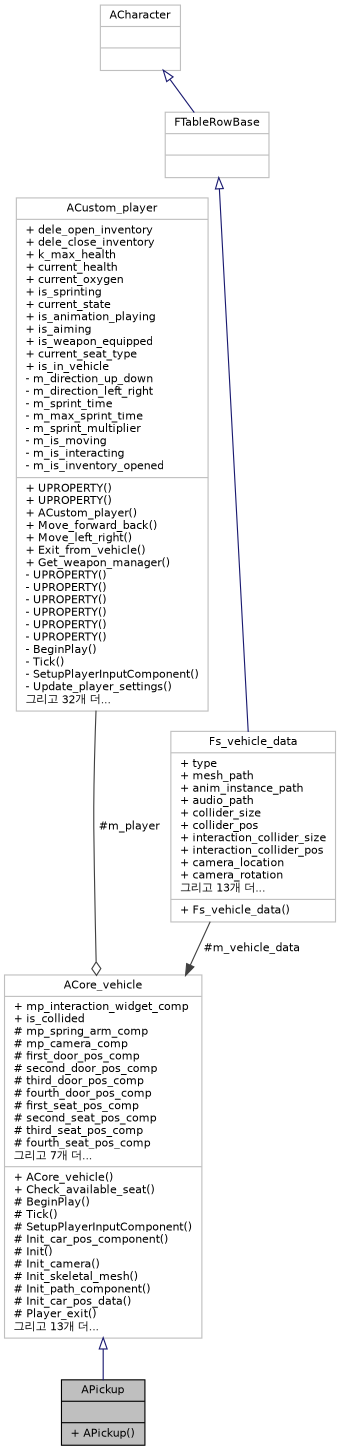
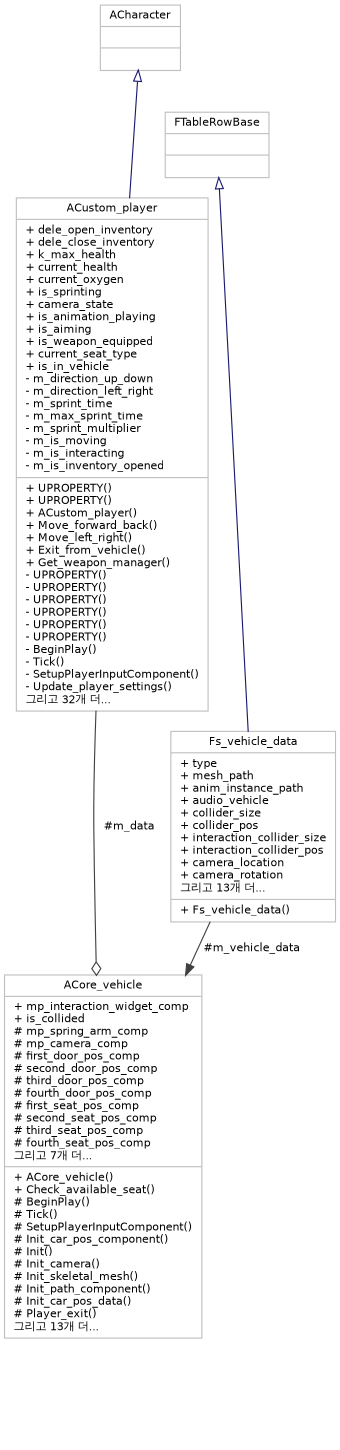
edge "FTableRowBase" -> "ACharacter": now "ACustom_player" -> "ACharacter"
node "ACustom_player": text "+ current_state" -> "+ camera_state"
node "Fs_vehicle_data": text "+ audio_path" -> "+ audio_vehicle"
edge "ACustom_player" -> "ACore_vehicle": label " #m_player" -> " #m_data"
node "APickup": removed
